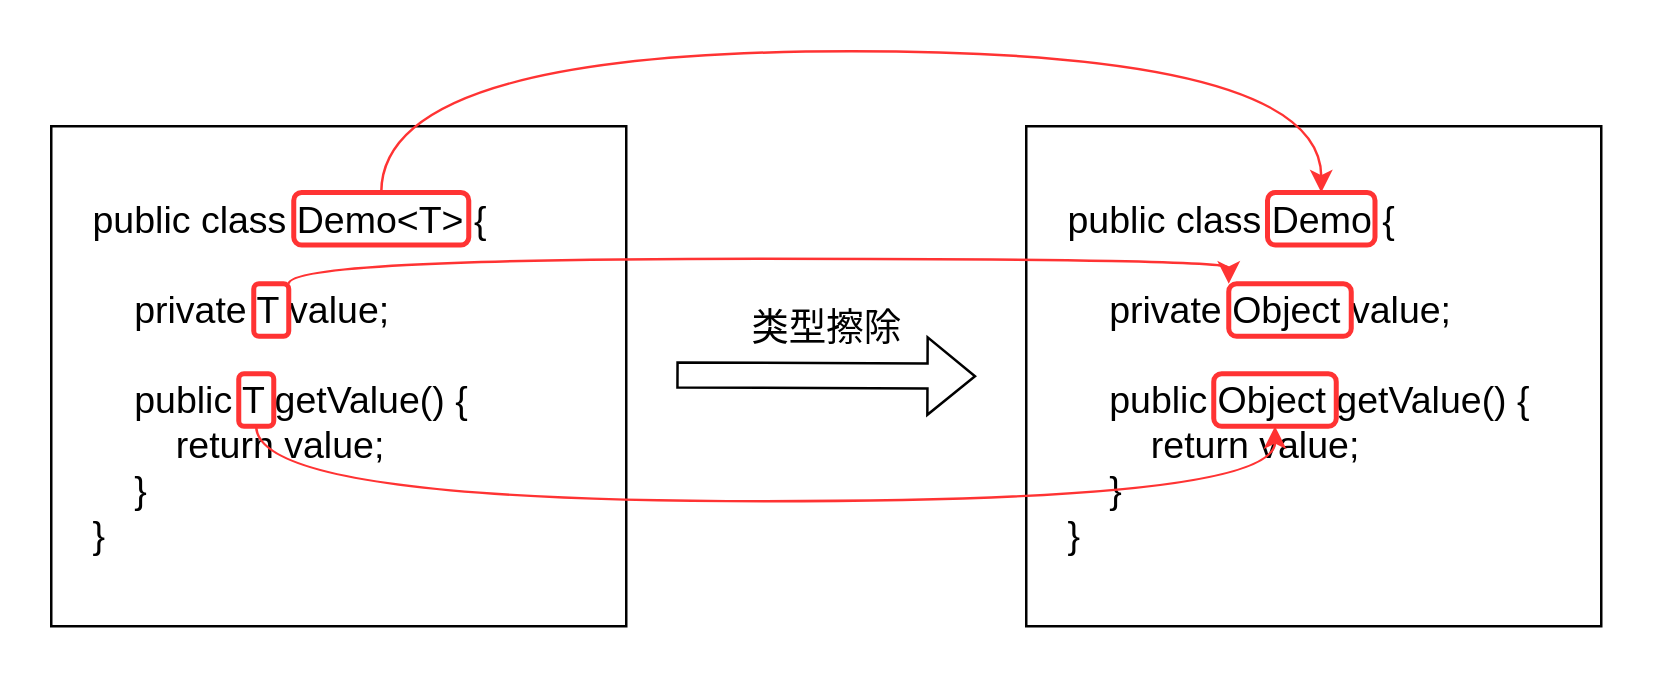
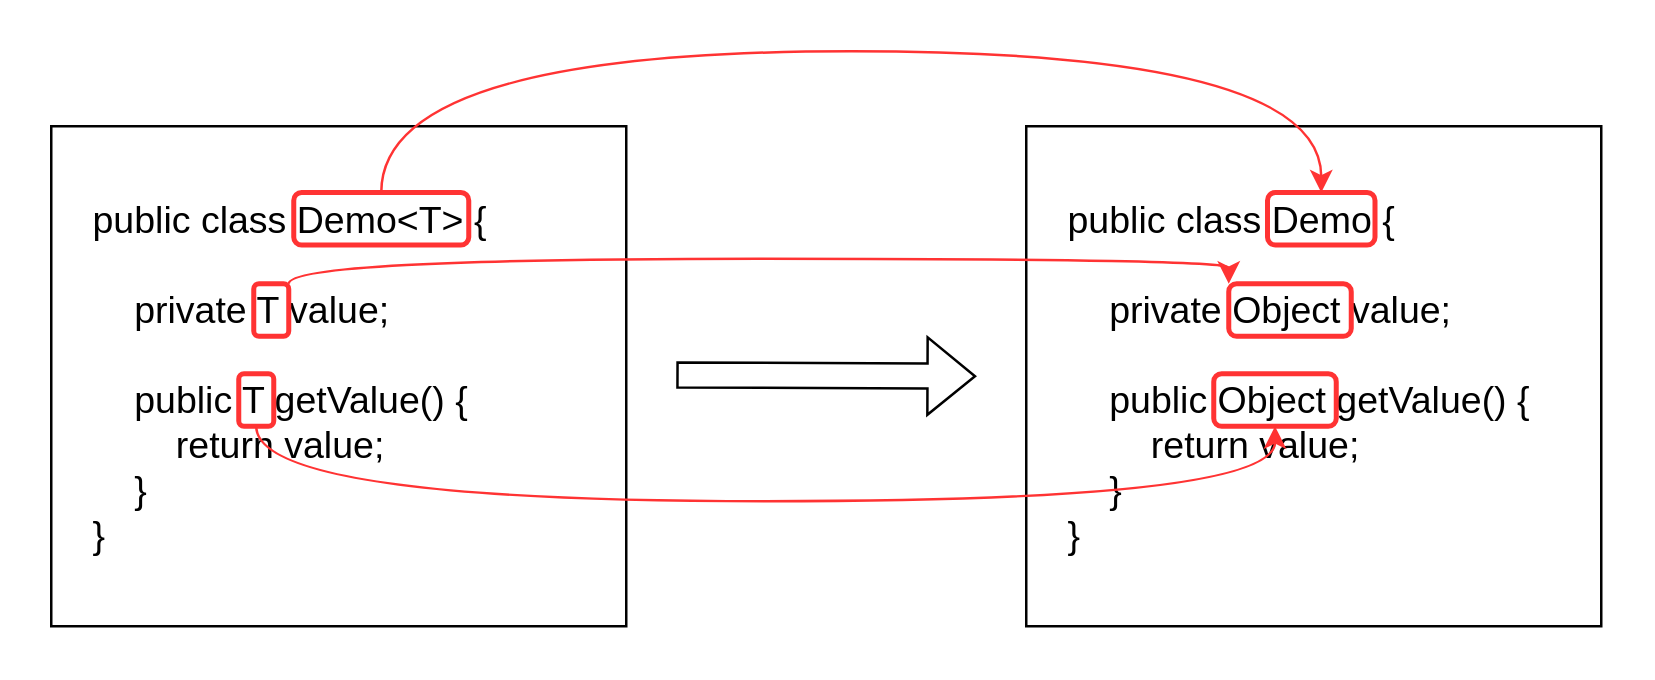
node "类型擦除": removed
